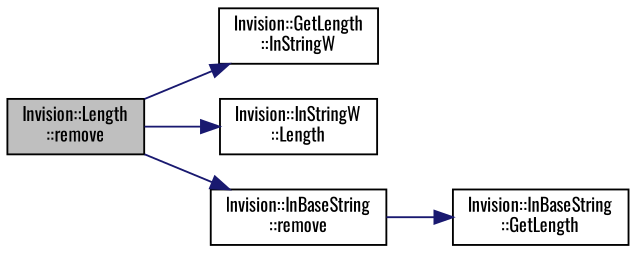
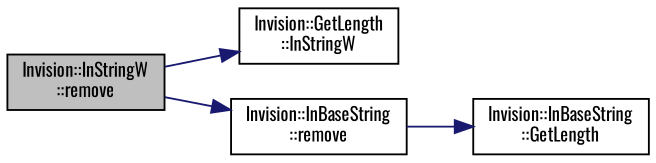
node "Invision::Length ::remove": label "Invision::Length ::remove" -> "Invision::InStringW ::remove"
node "Invision::InStringW ::Length": removed
